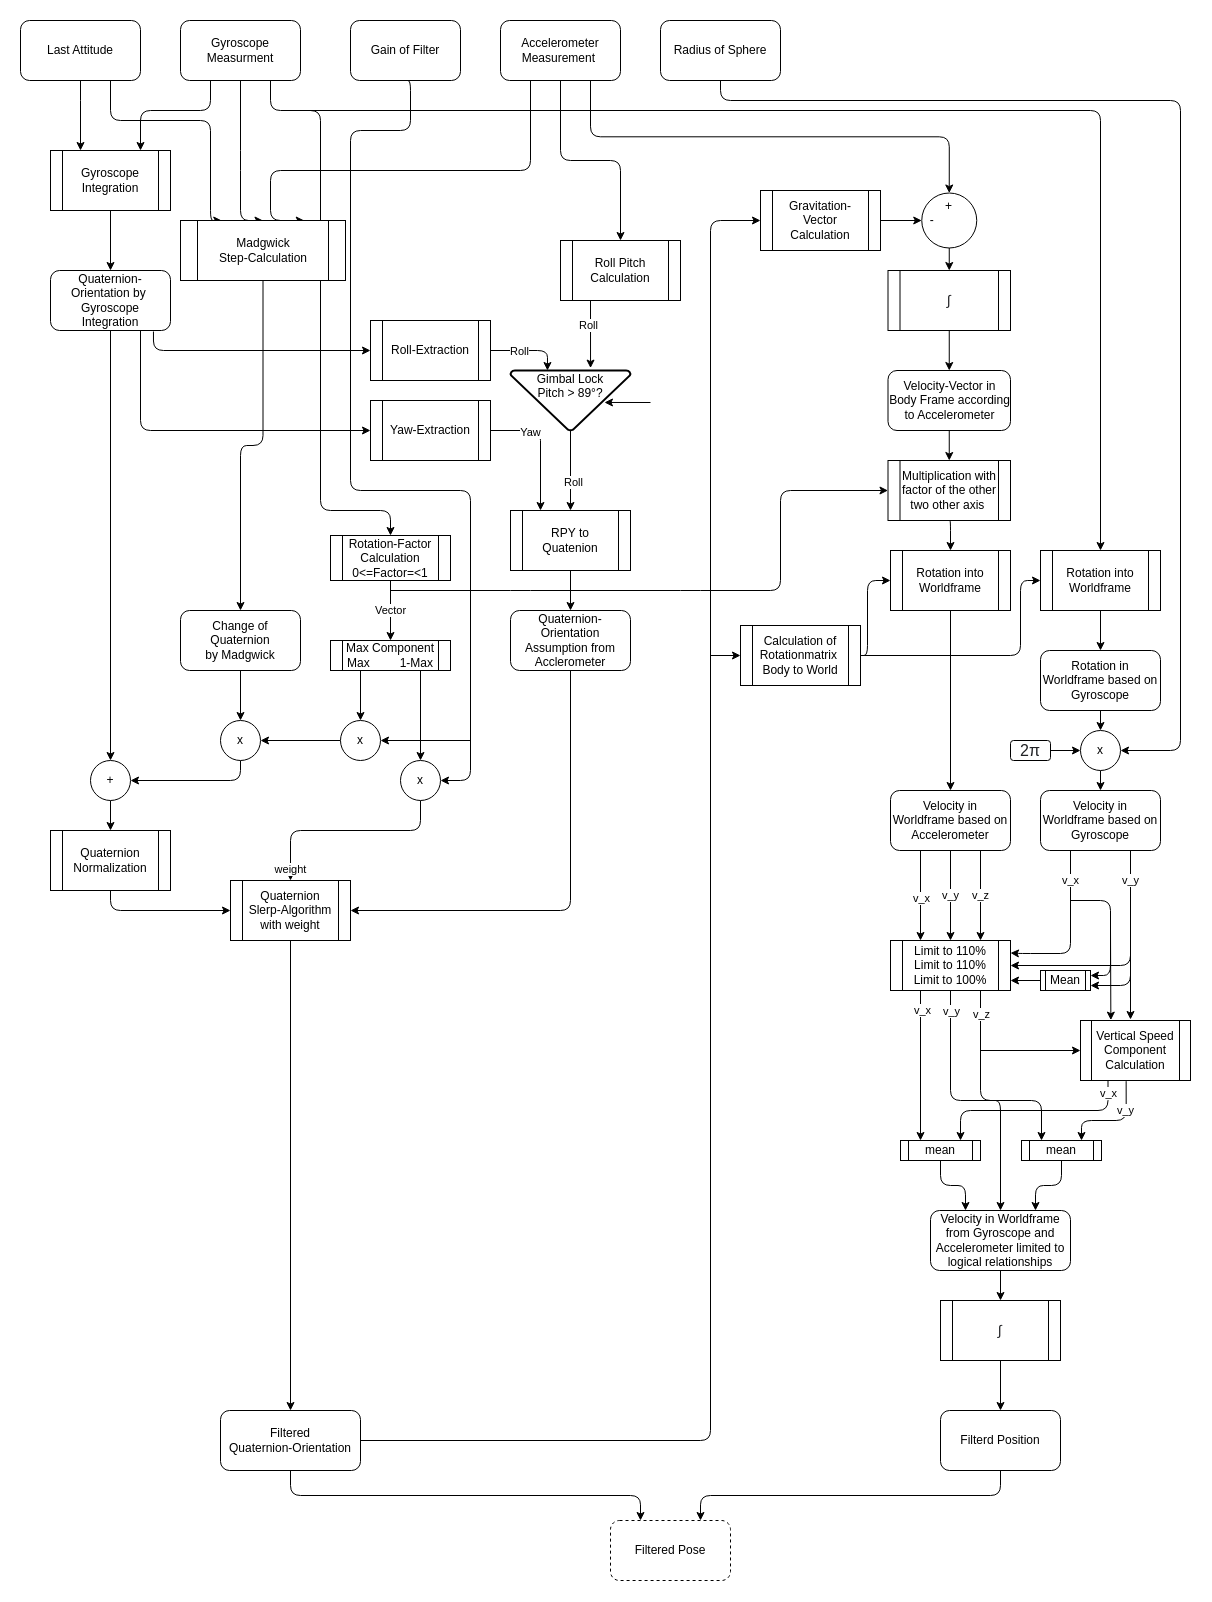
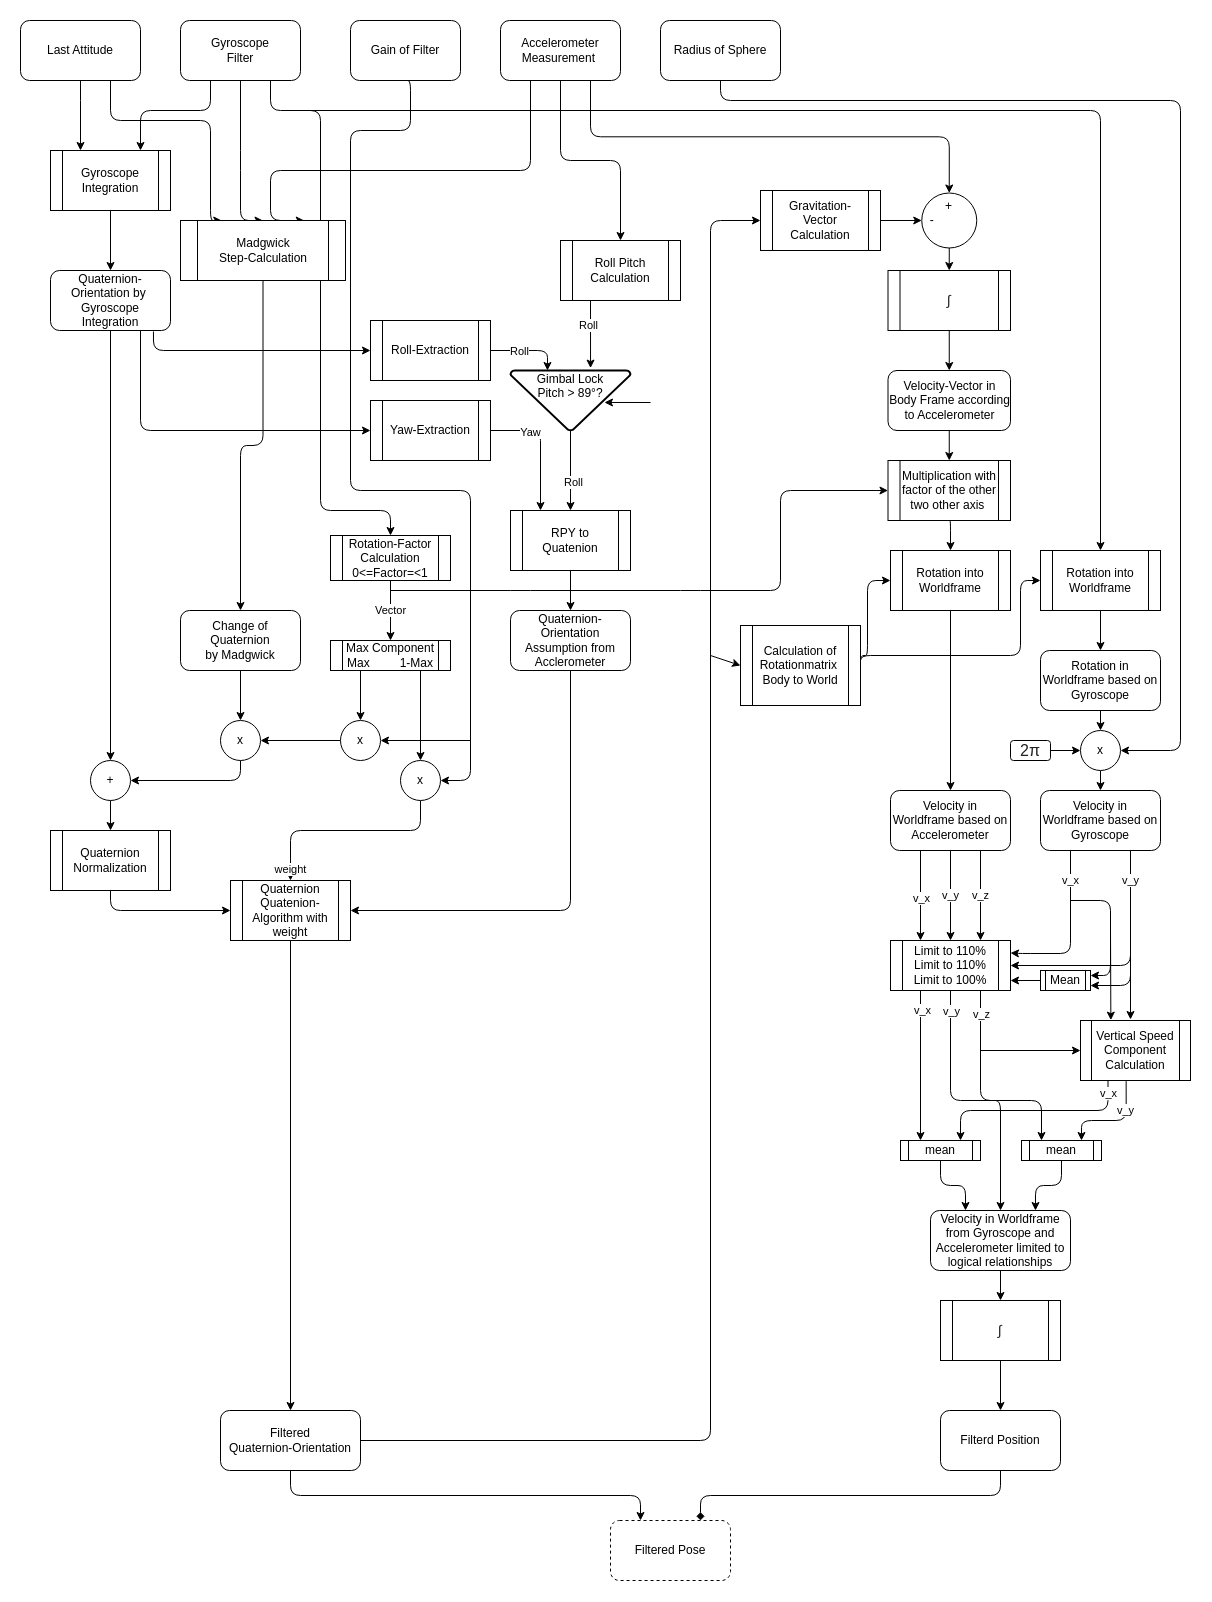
node "Gyroscope Measurment": label "Gyroscope Measurment" -> "Gyroscope Filter"
node "Calculation of Rotationmatrix Body to World": size 120x60 -> 120x80
node "Quaternion Slerp-Algorithm with weight": label "Quaternion Slerp-Algorithm with weight" -> "Quaternion Quatenion-Algorithm with weight"
edge "Filterd Position" -> "Filtered Pose": arrowhead classic -> diamond
